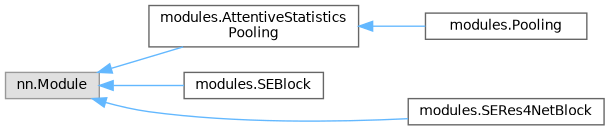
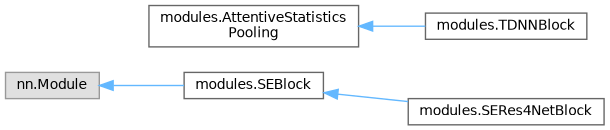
node "modules.Pooling": label "modules.Pooling" -> "modules.TDNNBlock"
edge "modules.AttentiveStatistics Pooling" -> "nn.Module": removed
edge "modules.SERes4NetBlock" -> "nn.Module": now "modules.SERes4NetBlock" -> "modules.SEBlock"
